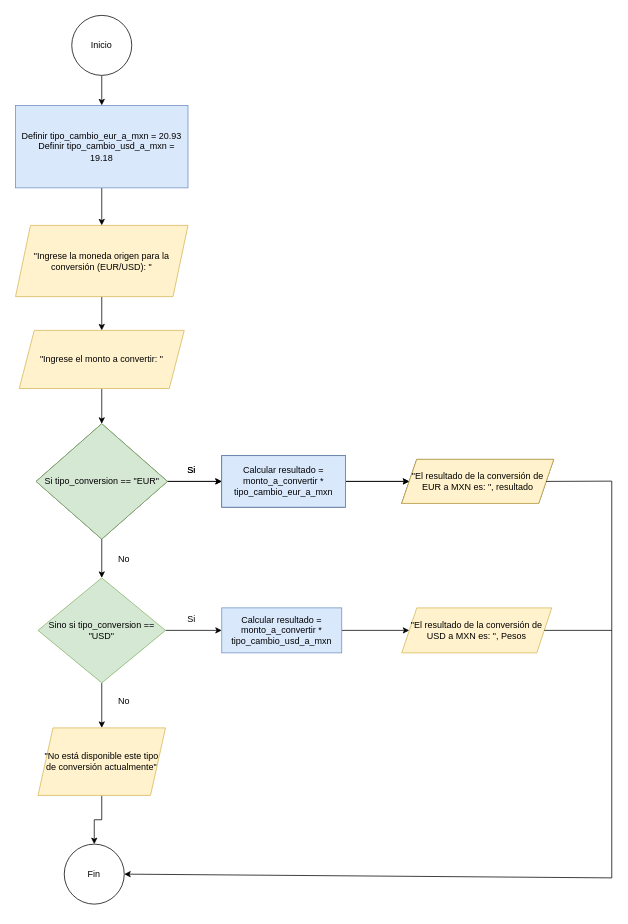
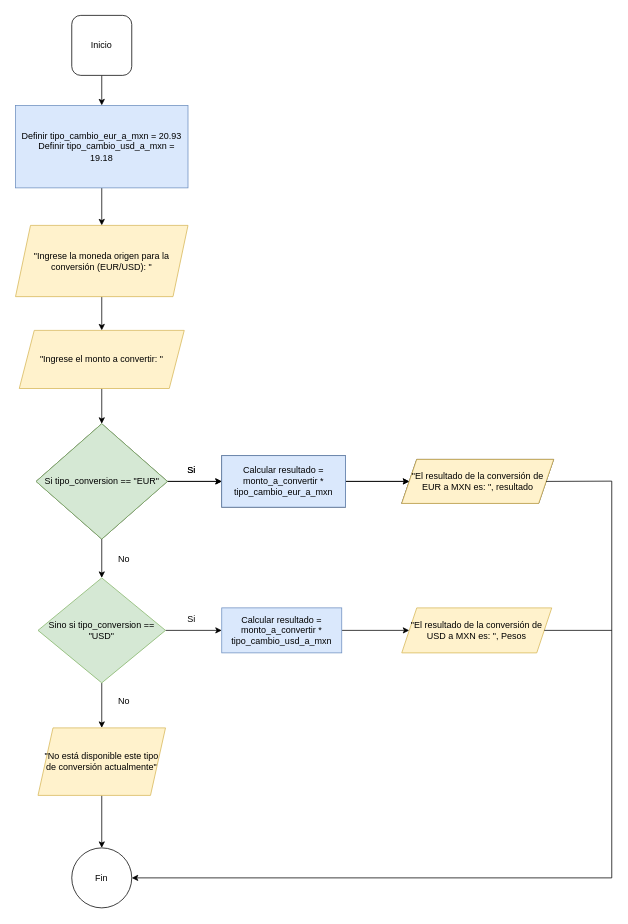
node "Inicio": shape ellipse -> rounded rectangle
node "Fin": moved (94, 874) -> (102, 878)
